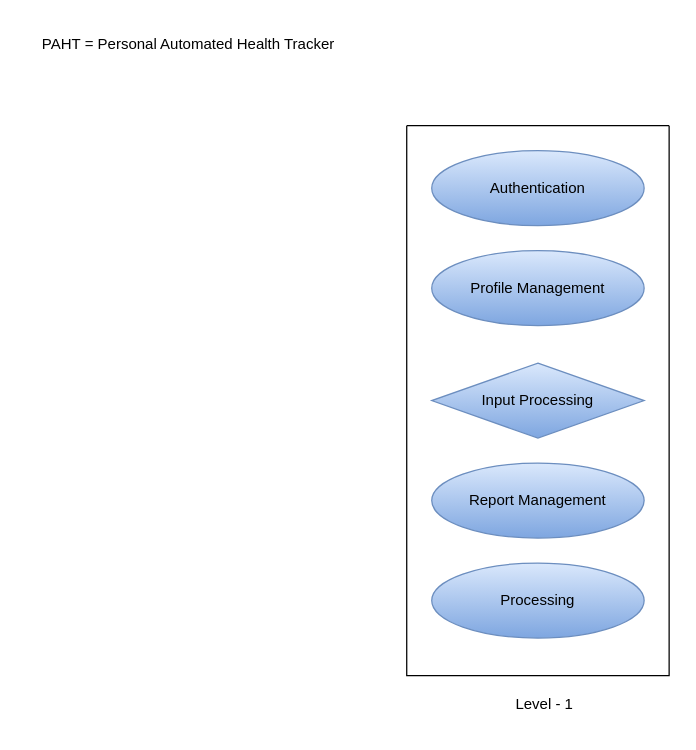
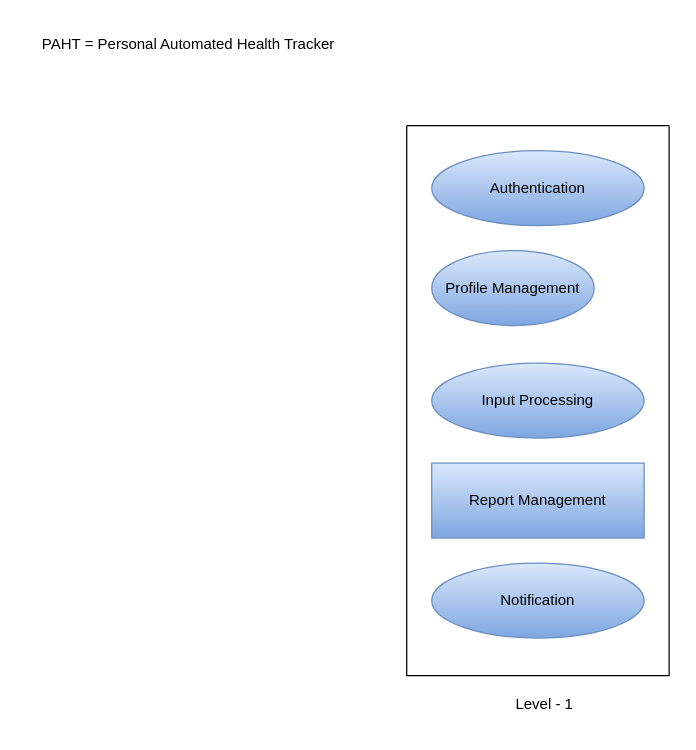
node "Profile Management": size 213x75 -> 163x75
node "Input Processing": shape diamond -> ellipse
node "Report Management": shape ellipse -> rectangle
node "Processing": label "Processing" -> "Notification"
